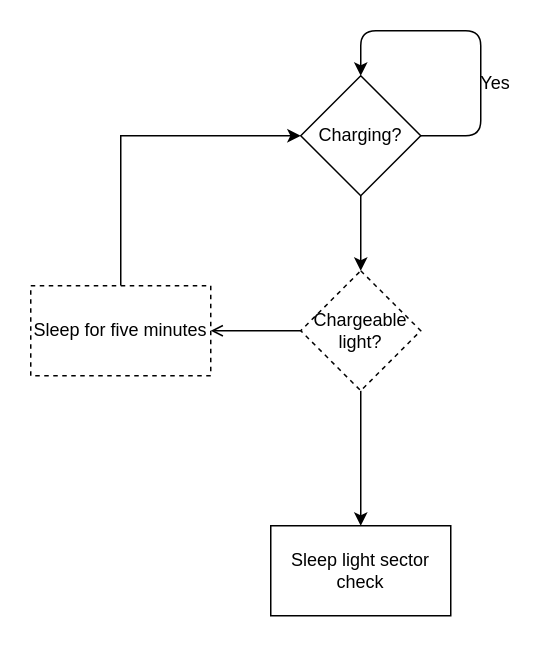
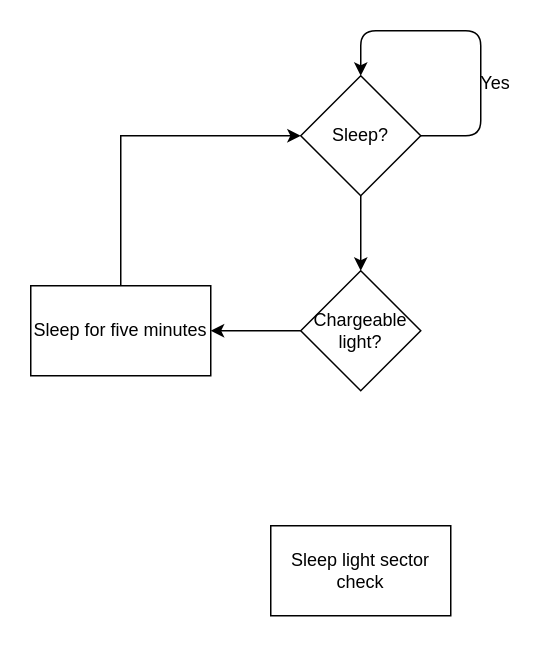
node "Charging?": label "Charging?" -> "Sleep?"
node "Sleep for five minutes": style dashed -> solid
edge "Chargeable light?" -> "Sleep for five minutes": arrowhead open -> classic
node "Chargeable light?": style dashed -> solid
edge "Chargeable light?" -> "Sleep light sector check": removed
